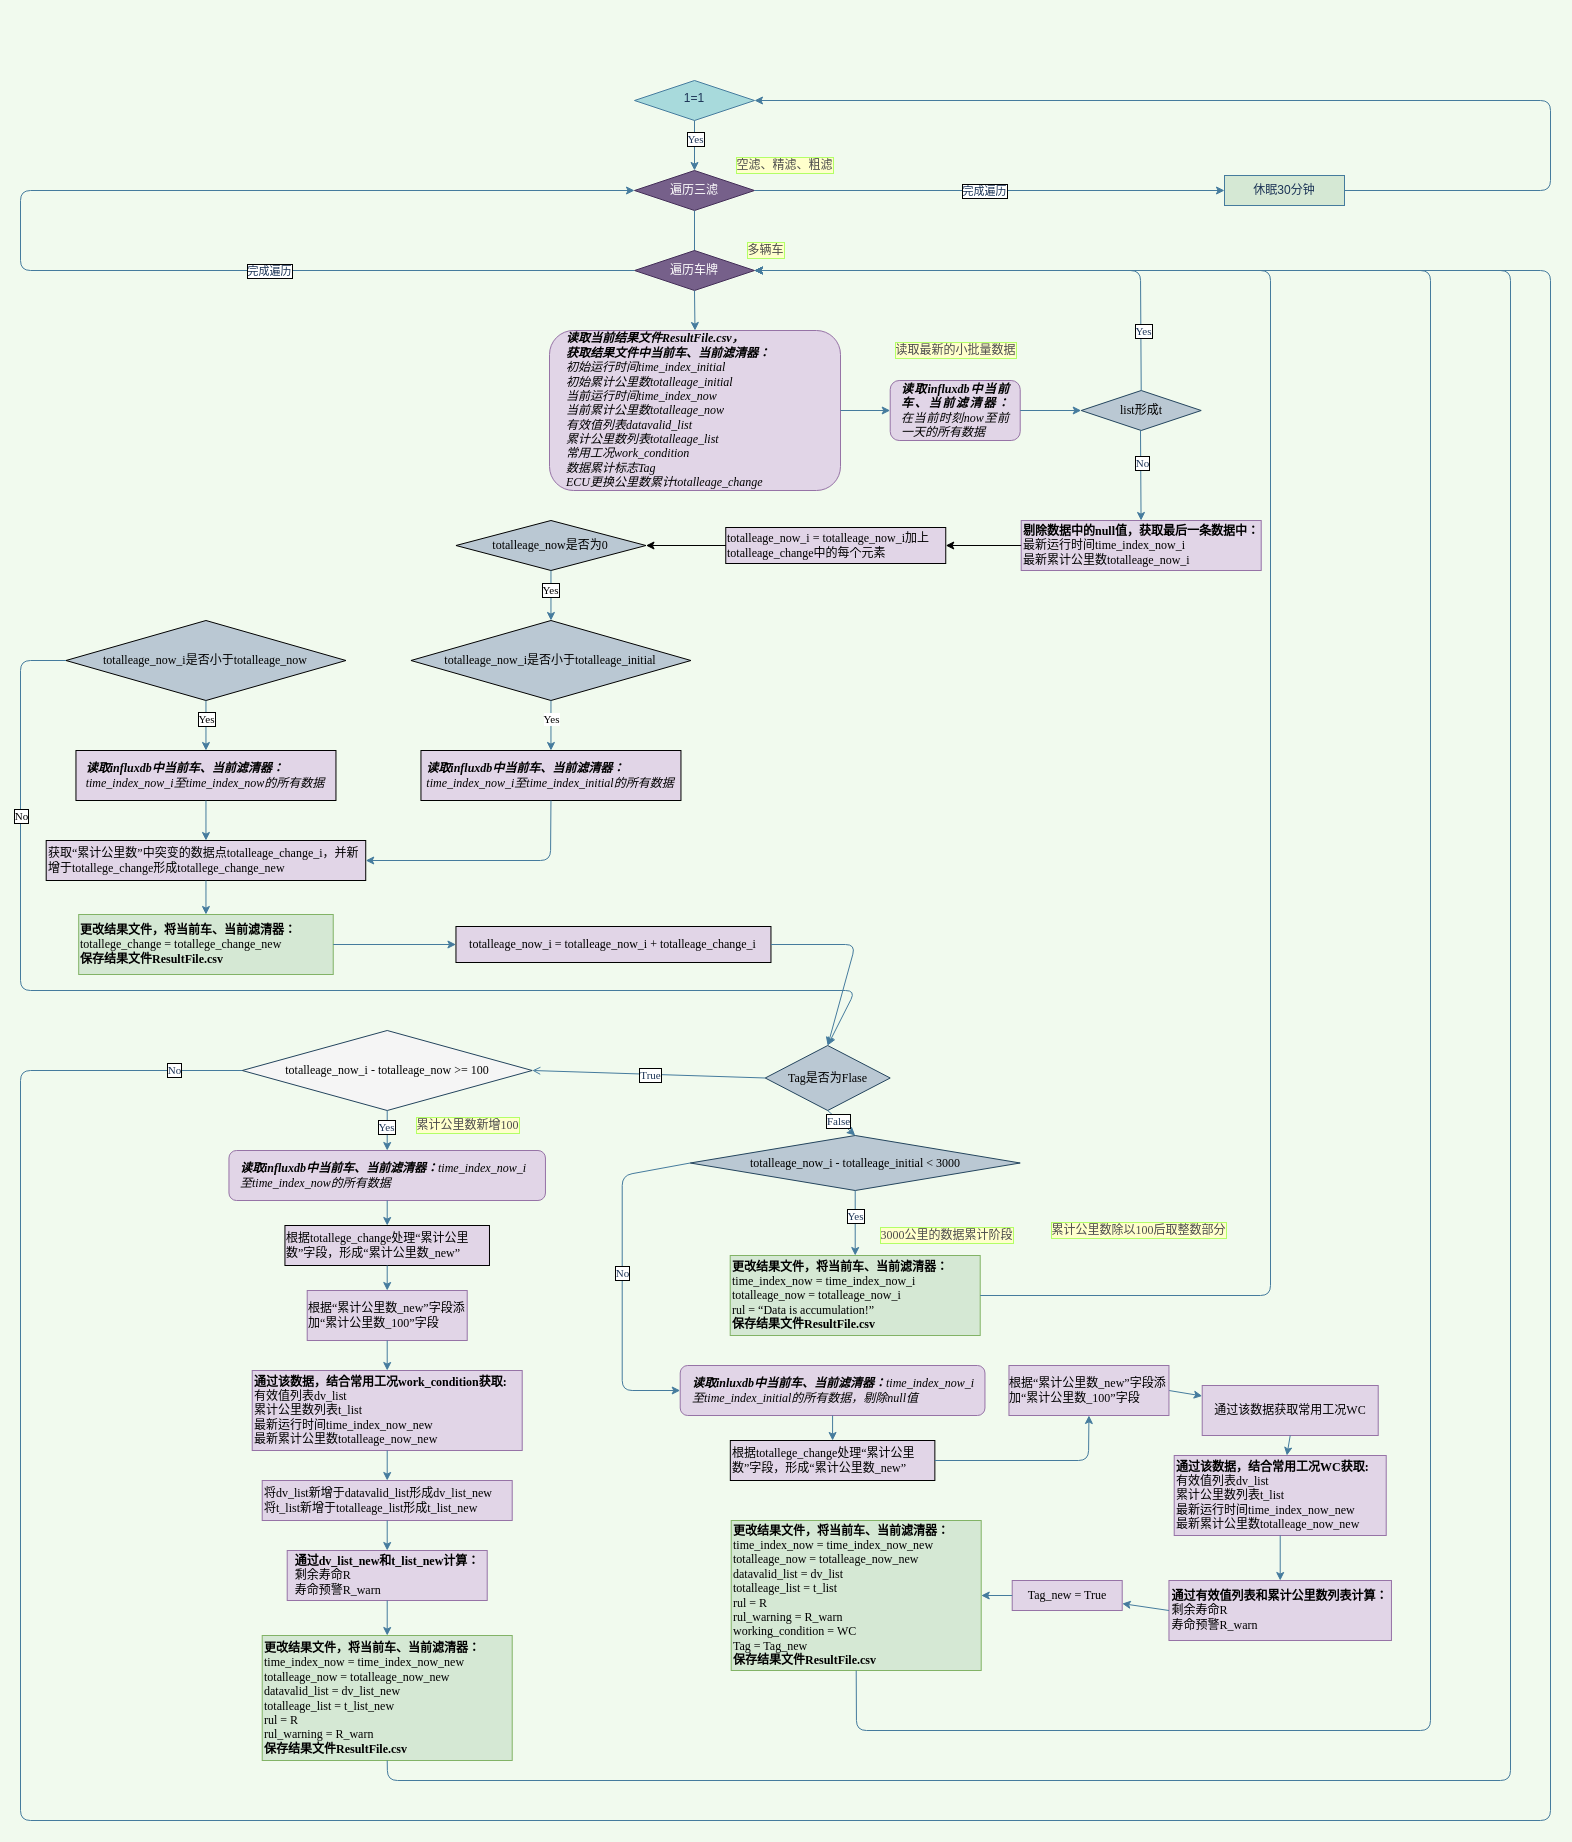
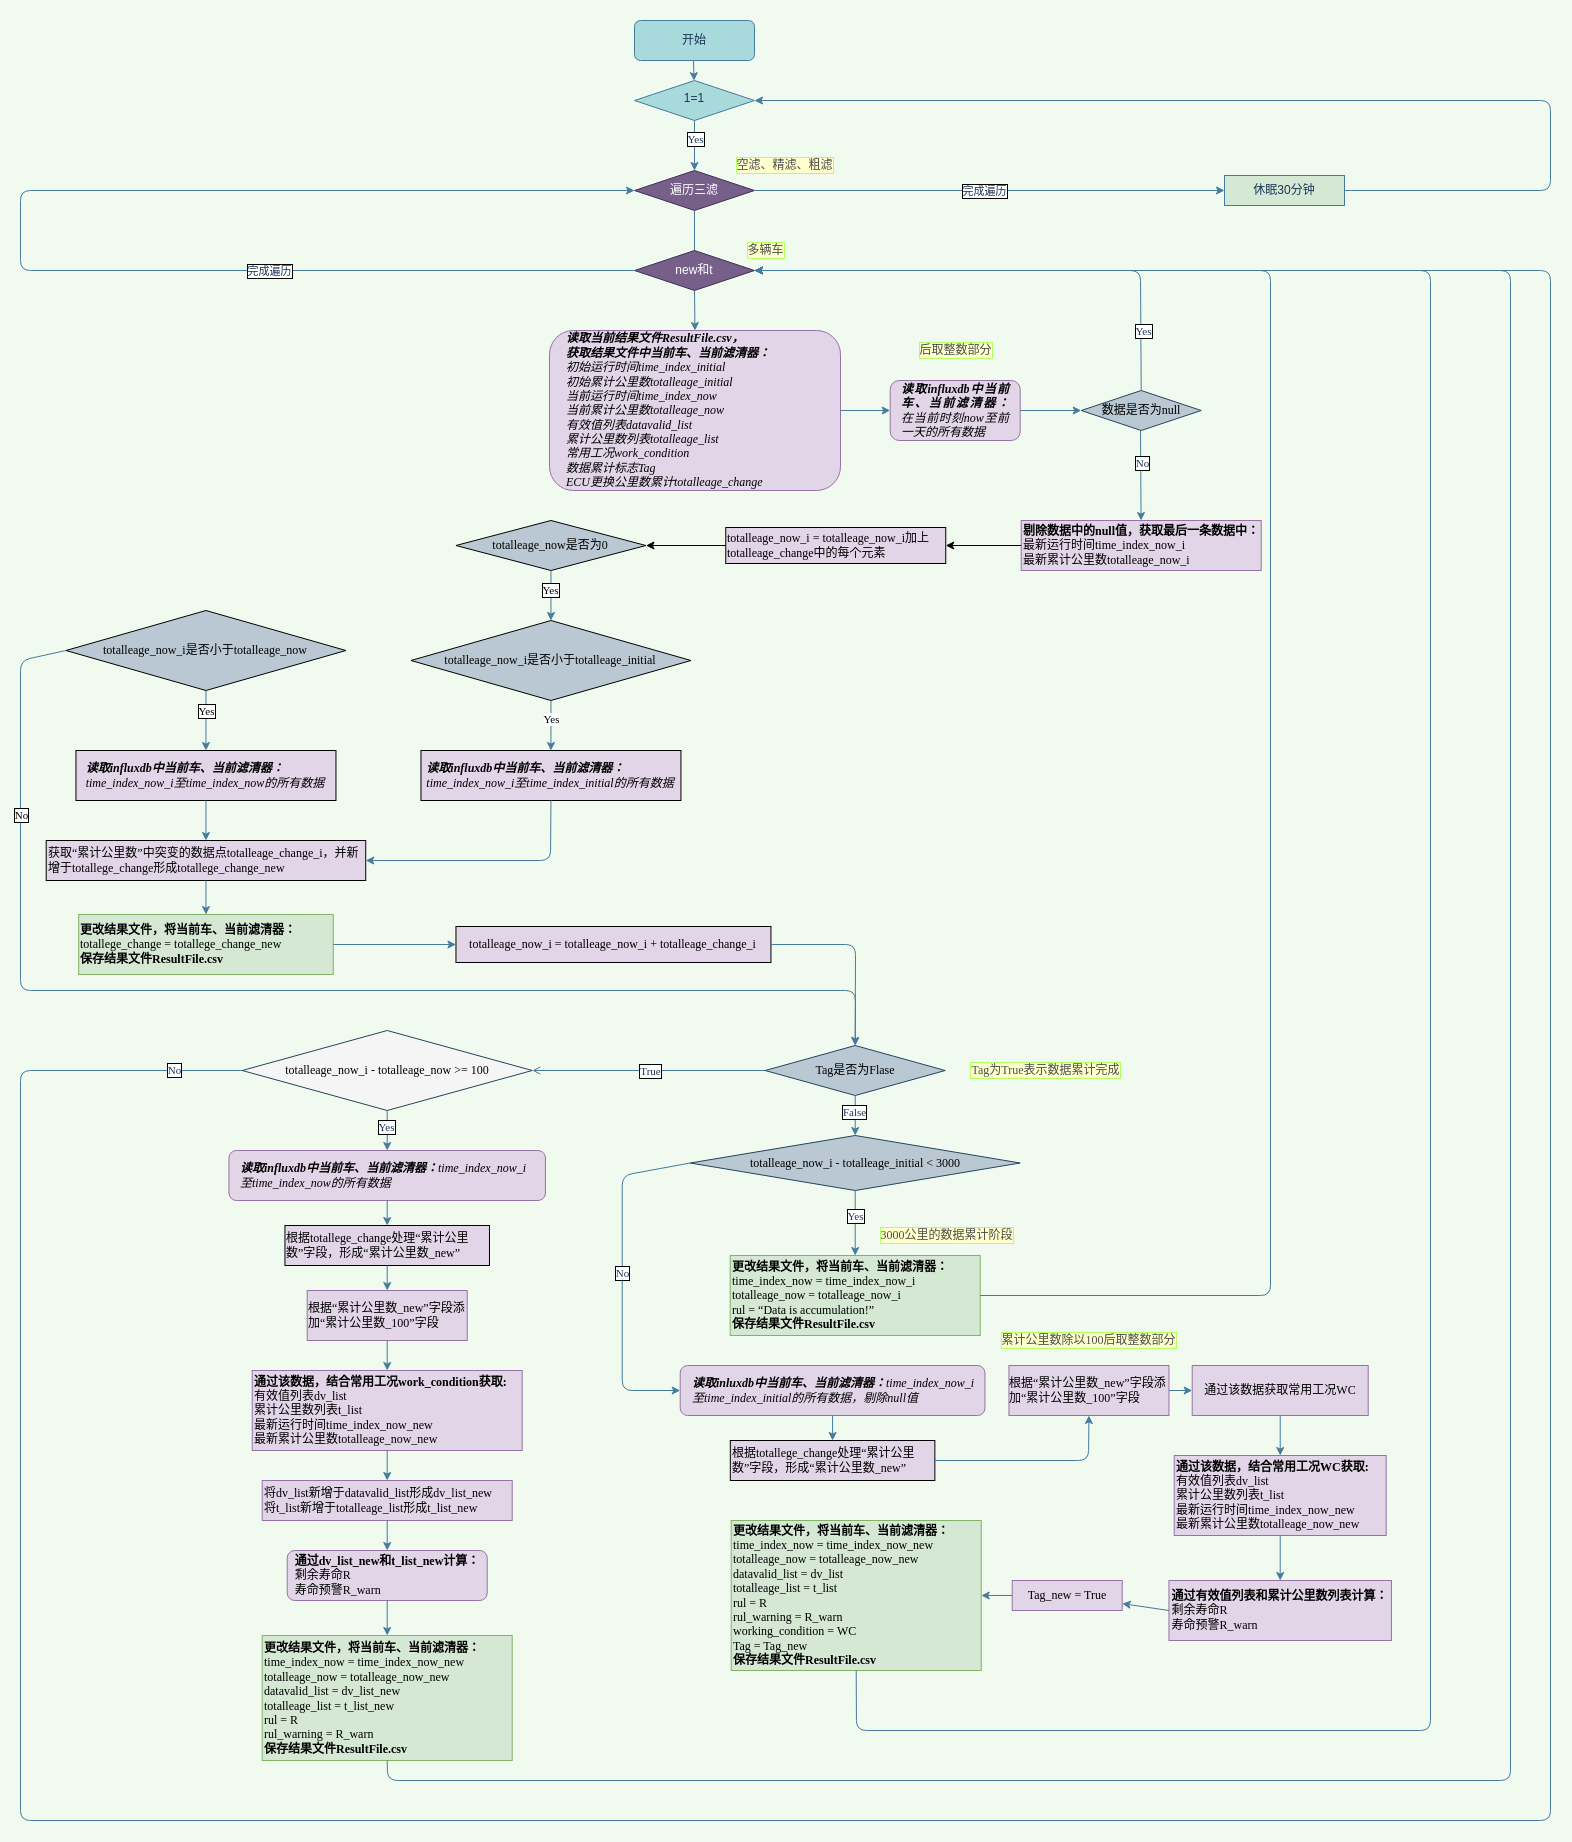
node "开始": added
edge "开始" -> "1=1": added
node "遍历车牌": label "遍历车牌" -> "new和t"
node "读取最新的小批量数据": label "读取最新的小批量数据" -> "后取整数部分"
node "list形成t": label "list形成t" -> "数据是否为null"
node "totalleage_now_i是否小于totalleage_now": moved (206, 661) -> (206, 651)
node "Tag为True表示数据累计完成": added
node "Tag是否为Flase": size 125x65 -> 180x50
node "累计公里数新增100": removed
node "累计公里数除以100后取整数部分": moved (1139, 1231) -> (1089, 1341)
node "通过该数据获取常用工况WC": moved (1290, 1411) -> (1280, 1391)
node "通过dv_list_new和t_list_new计算： 剩余寿命R 寿命预警R_warn": shape rectangle -> rounded rectangle
